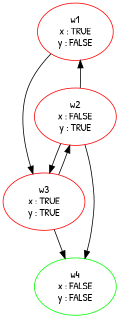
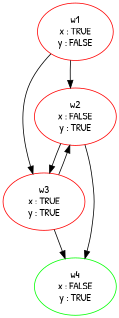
edge "w2 x : FALSE y : TRUE" -> "w1 x : TRUE y : FALSE": reversed
node "w4 x : FALSE y : FALSE": label "w4 x : FALSE y : FALSE" -> "w4 x : FALSE y : TRUE"
